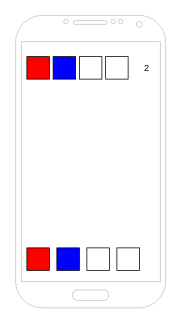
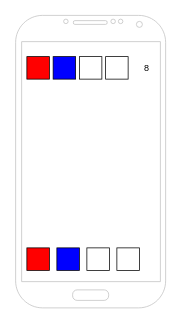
node "2": label "2" -> "8"
